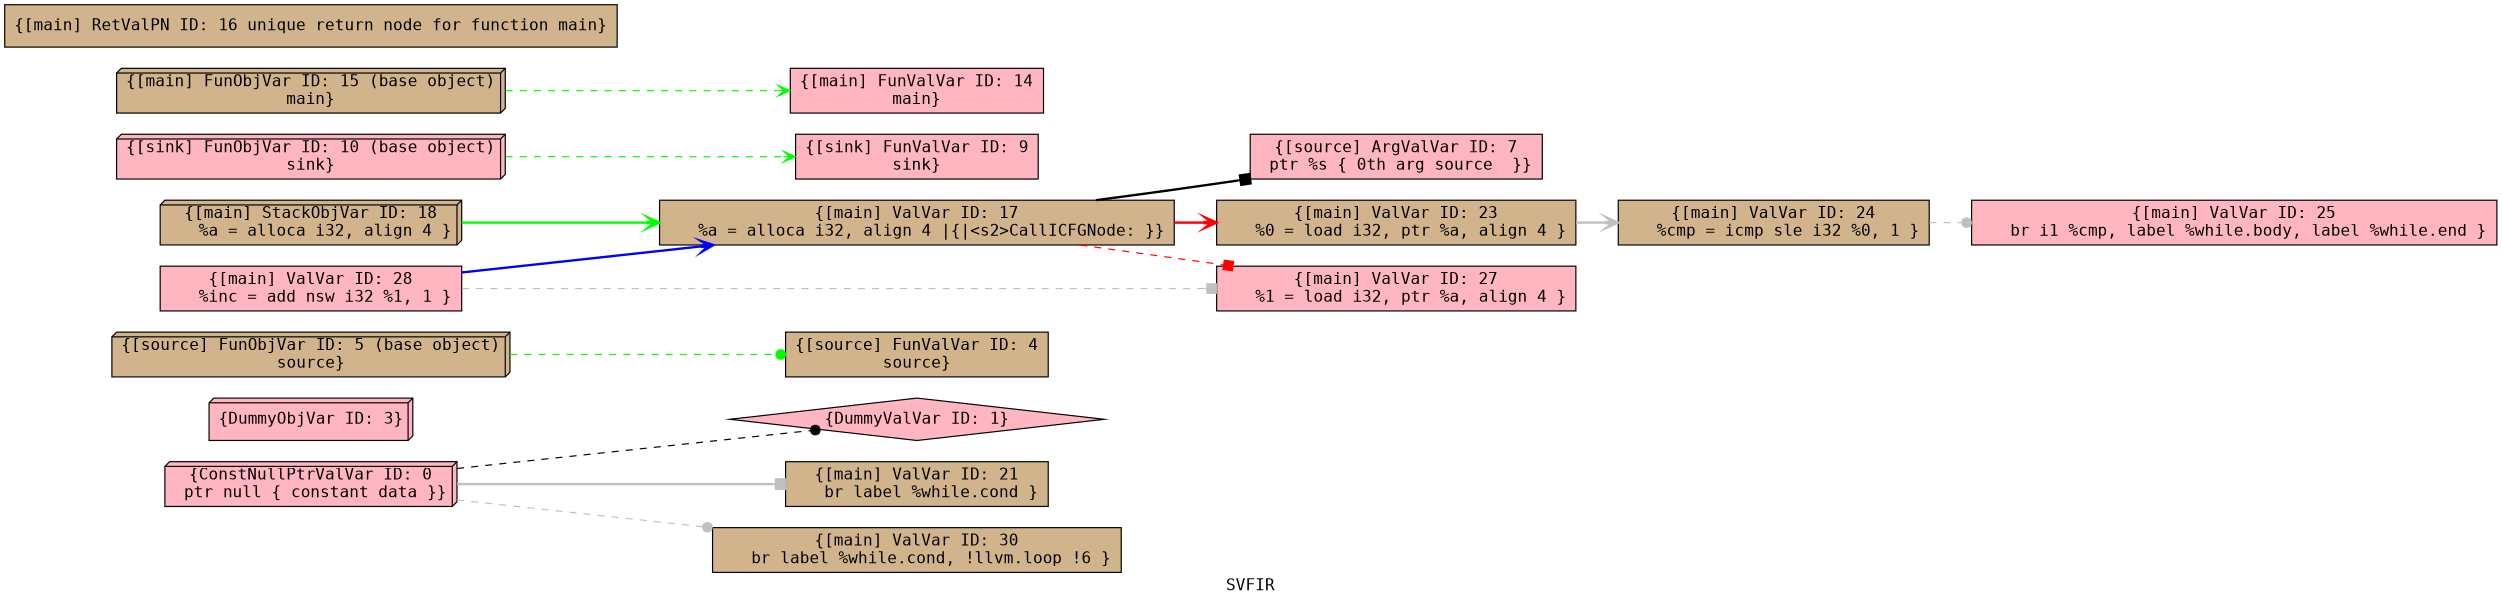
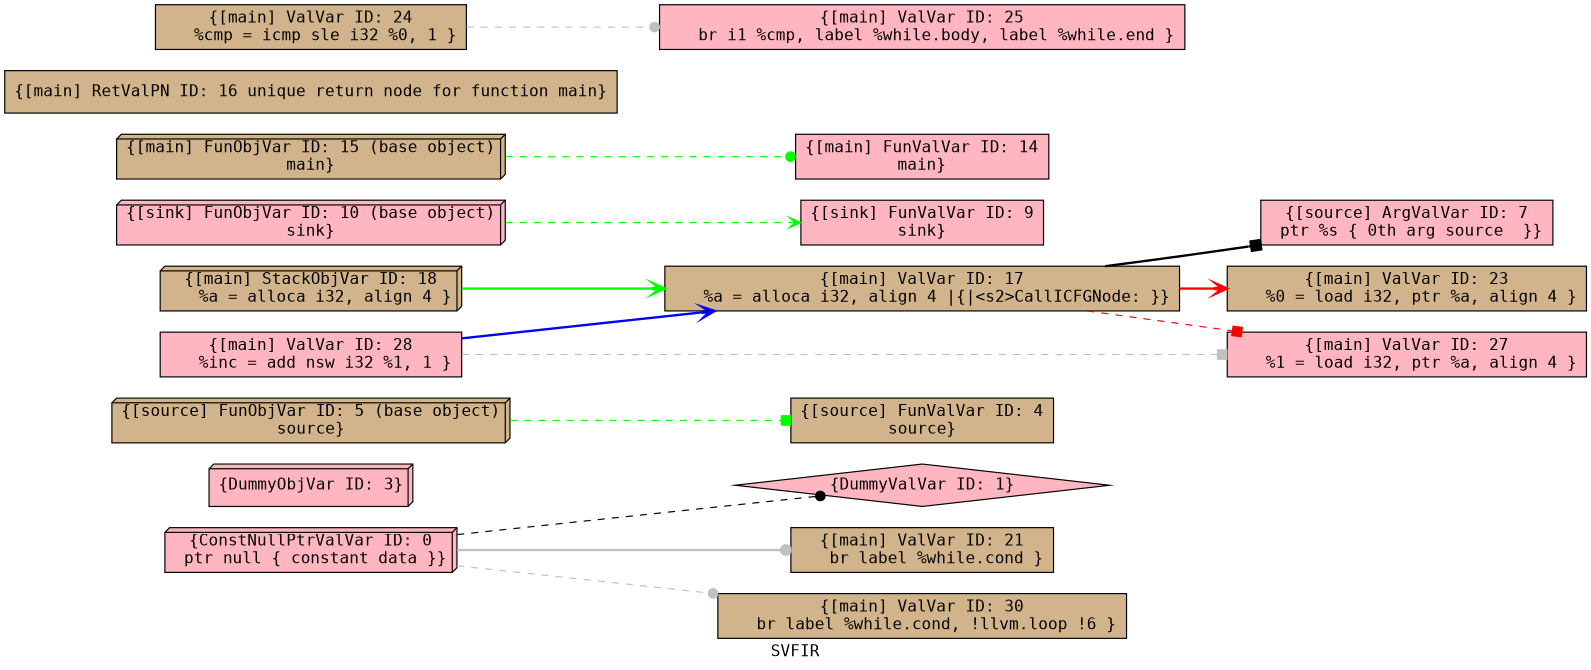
edge "{[main] FunObjVar ID: 15 (base object) main}" -> "{[main] FunValVar ID: 14 main}": arrowhead vee -> dot
edge "{[main] ValVar ID: 23 %0 = load i32, ptr %a, align 4 }" -> "{[main] ValVar ID: 24 %cmp = icmp sle i32 %0, 1 }": removed
edge "{[source] FunObjVar ID: 5 (base object) source}" -> "{[source] FunValVar ID: 4 source}": arrowhead dot -> box
edge "{ConstNullPtrValVar ID: 0 ptr null { constant data }}" -> "{[main] ValVar ID: 21 br label %while.cond }": arrowhead box -> dot
